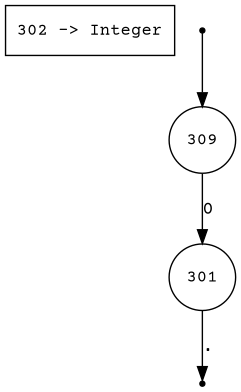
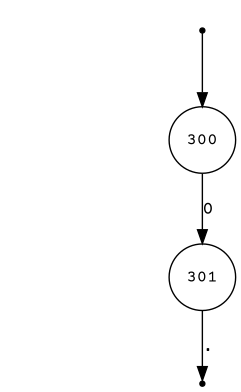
node "302 -> Integer": removed
node "309": label "309" -> "300"
